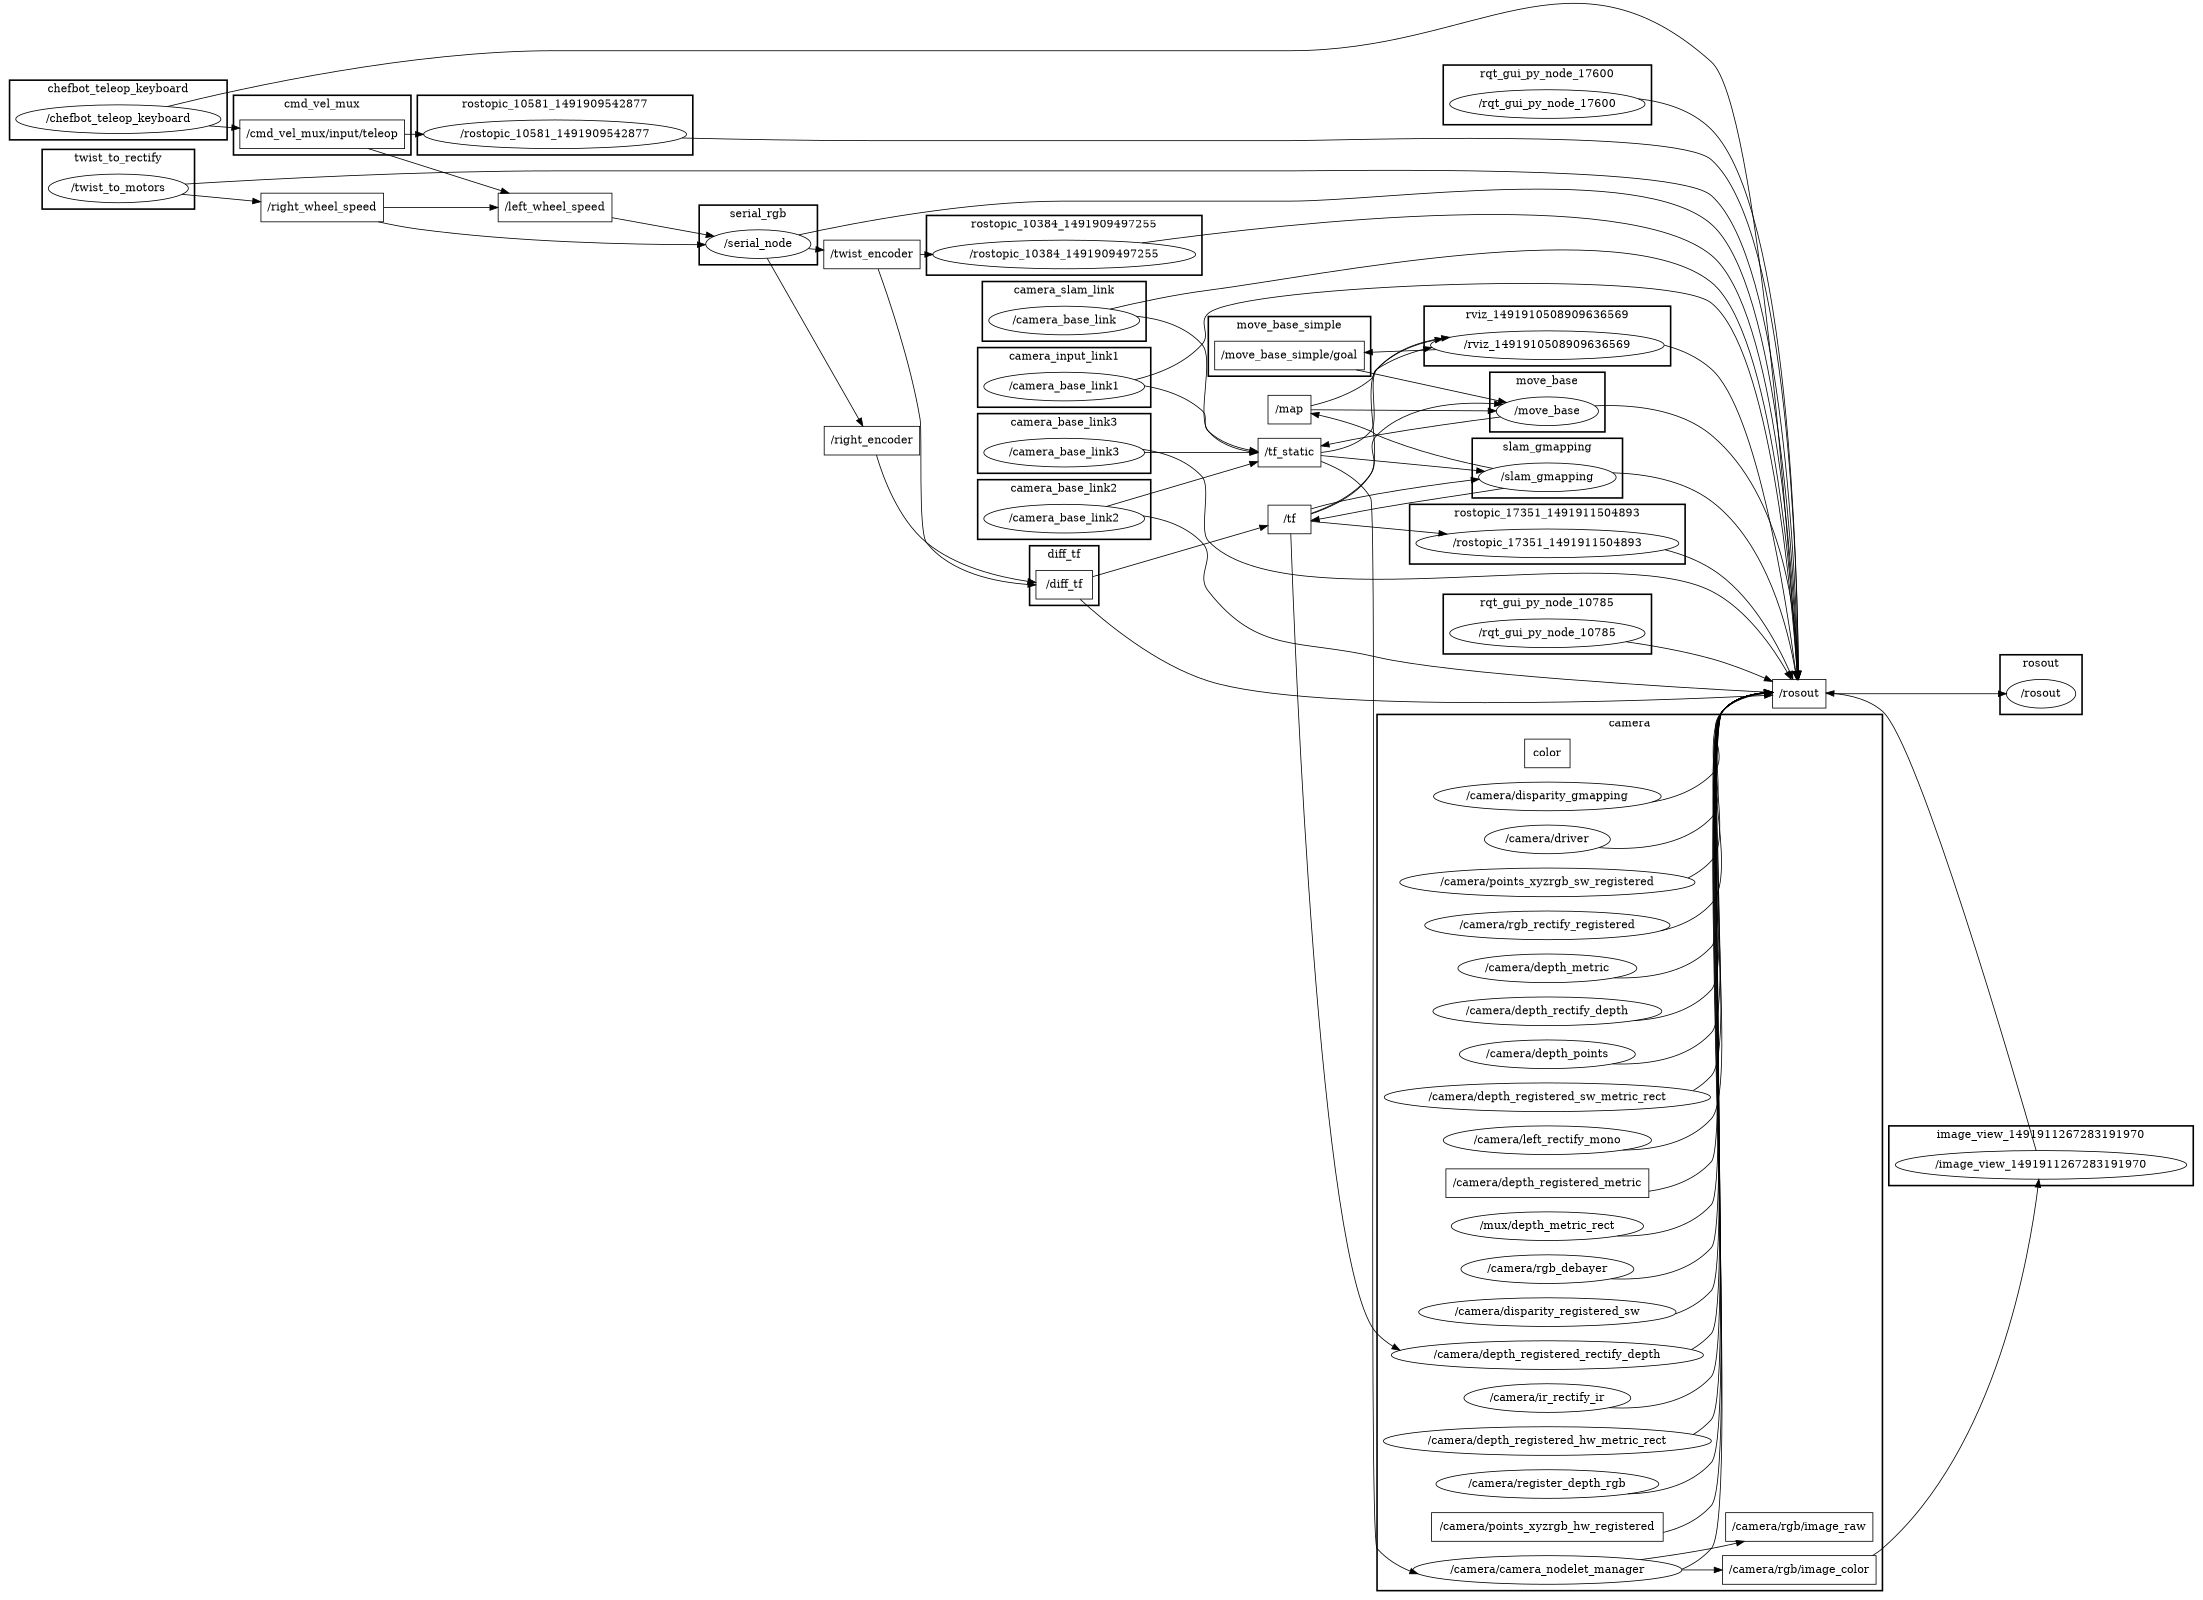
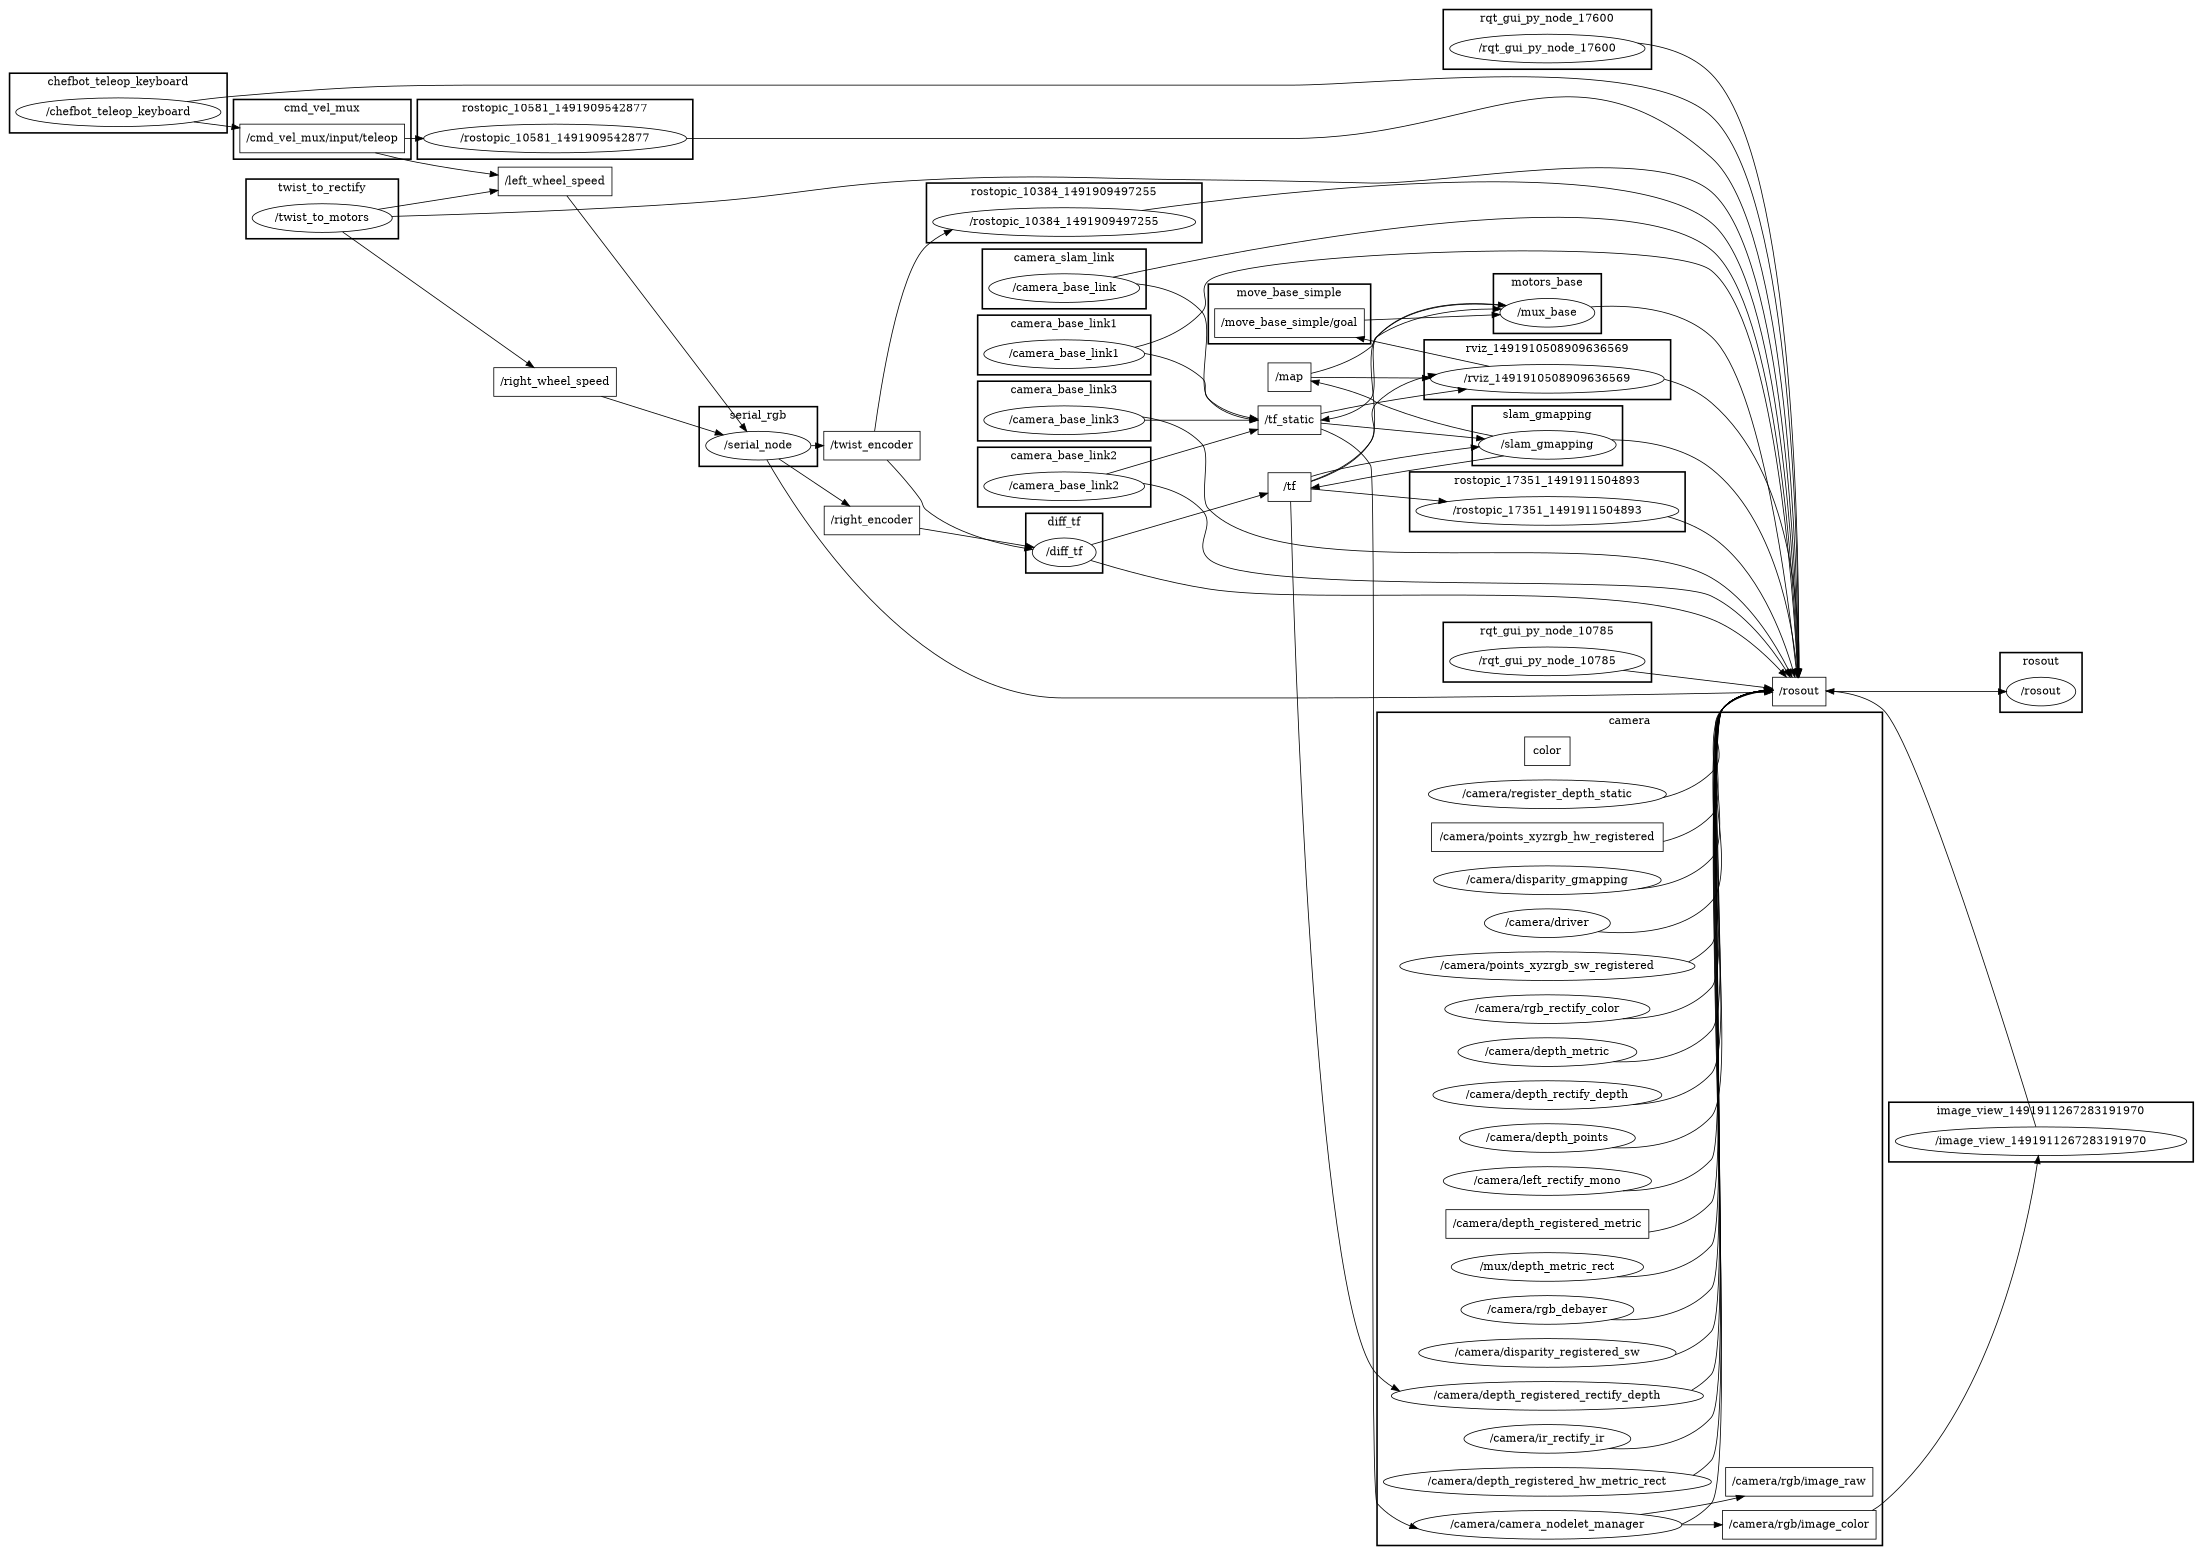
edge "/right_wheel_speed" -> "/left_wheel_speed": now "/twist_to_motors" -> "/left_wheel_speed"
cluster "camera_input_link1": label "camera_input_link1" -> "camera_base_link1"
cluster "move_base": label "move_base" -> "motors_base"
node "/move_base": label "/move_base" -> "/mux_base"
node "/diff_tf": shape box -> ellipse
node "/camera/rgb_rectify_registered": label "/camera/rgb_rectify_registered" -> "/camera/rgb_rectify_color"
node "/camera/depth_registered_sw_metric_rect": removed
node "/camera/register_depth_rgb": label "/camera/register_depth_rgb" -> "/camera/register_depth_static"
